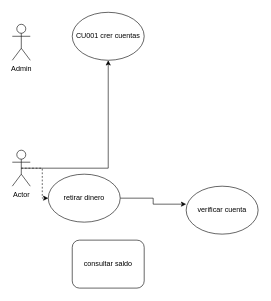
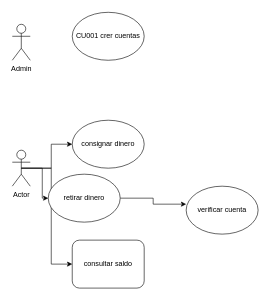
edge "Actor" -> "consignar dinero": added
node "consignar dinero": added
edge "Actor" -> "CU001 crer cuentas": now "Actor" -> "consultar saldo"
edge "Actor" -> "retirar dinero": style dashed -> solid
